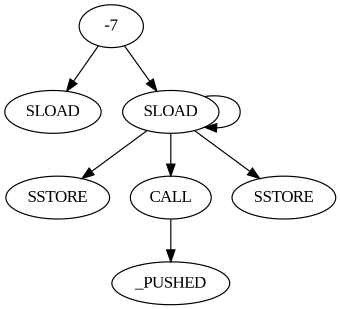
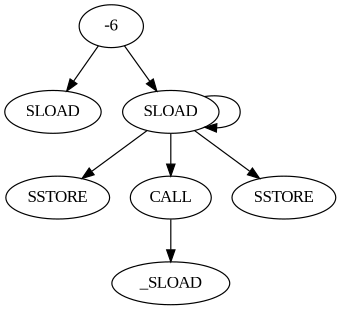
node "-7": label "-7" -> "-6"
node "_PUSHED": label "_PUSHED" -> "_SLOAD"
